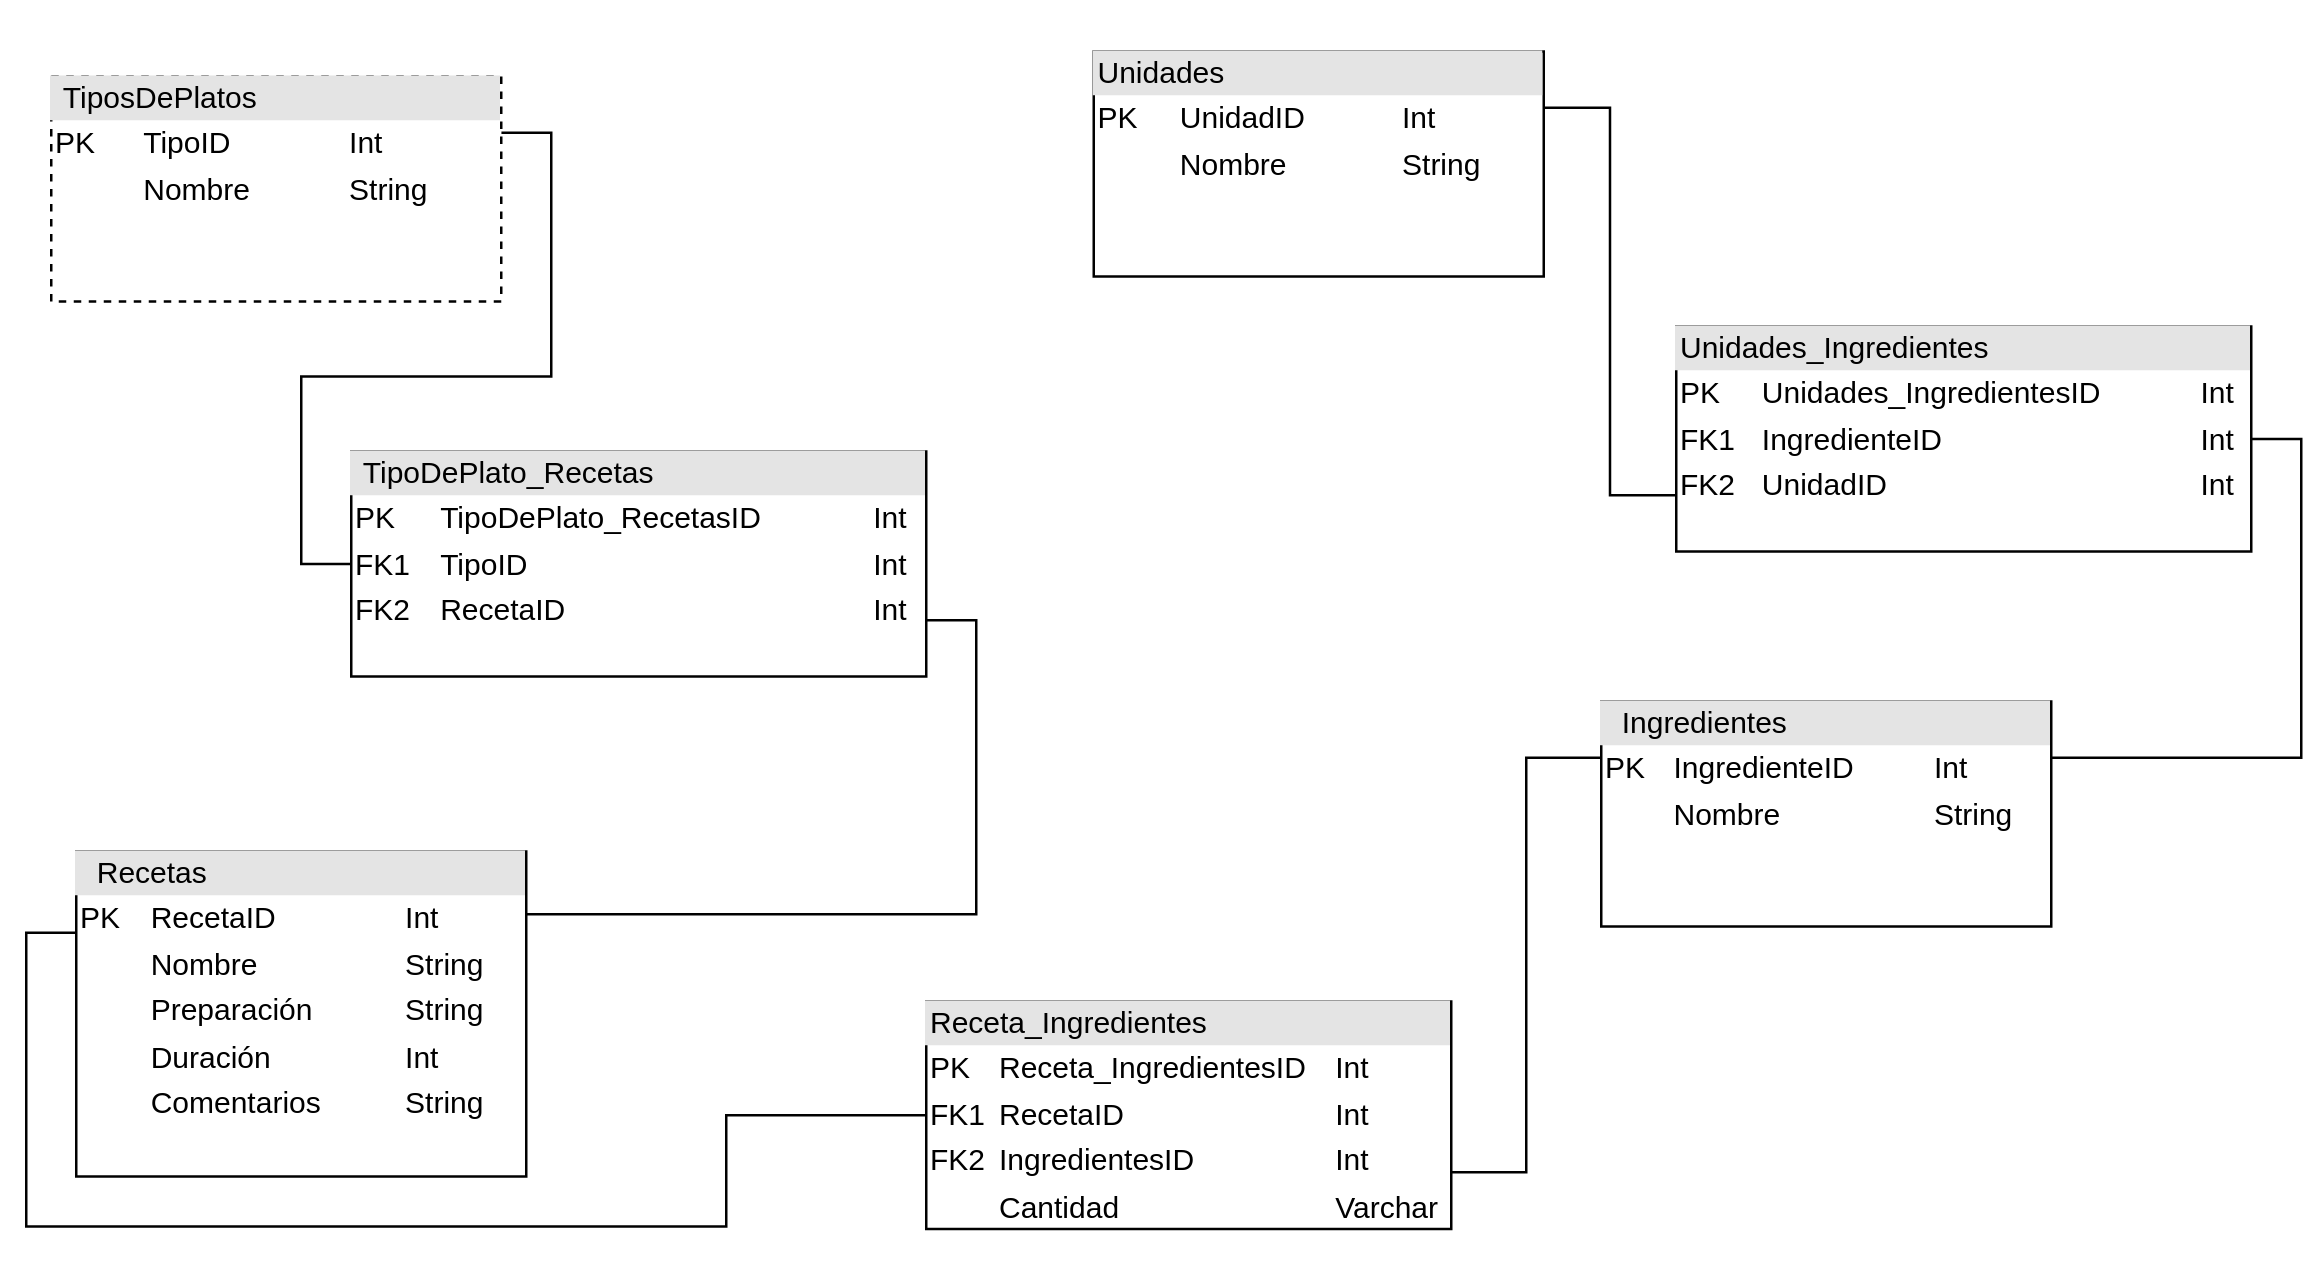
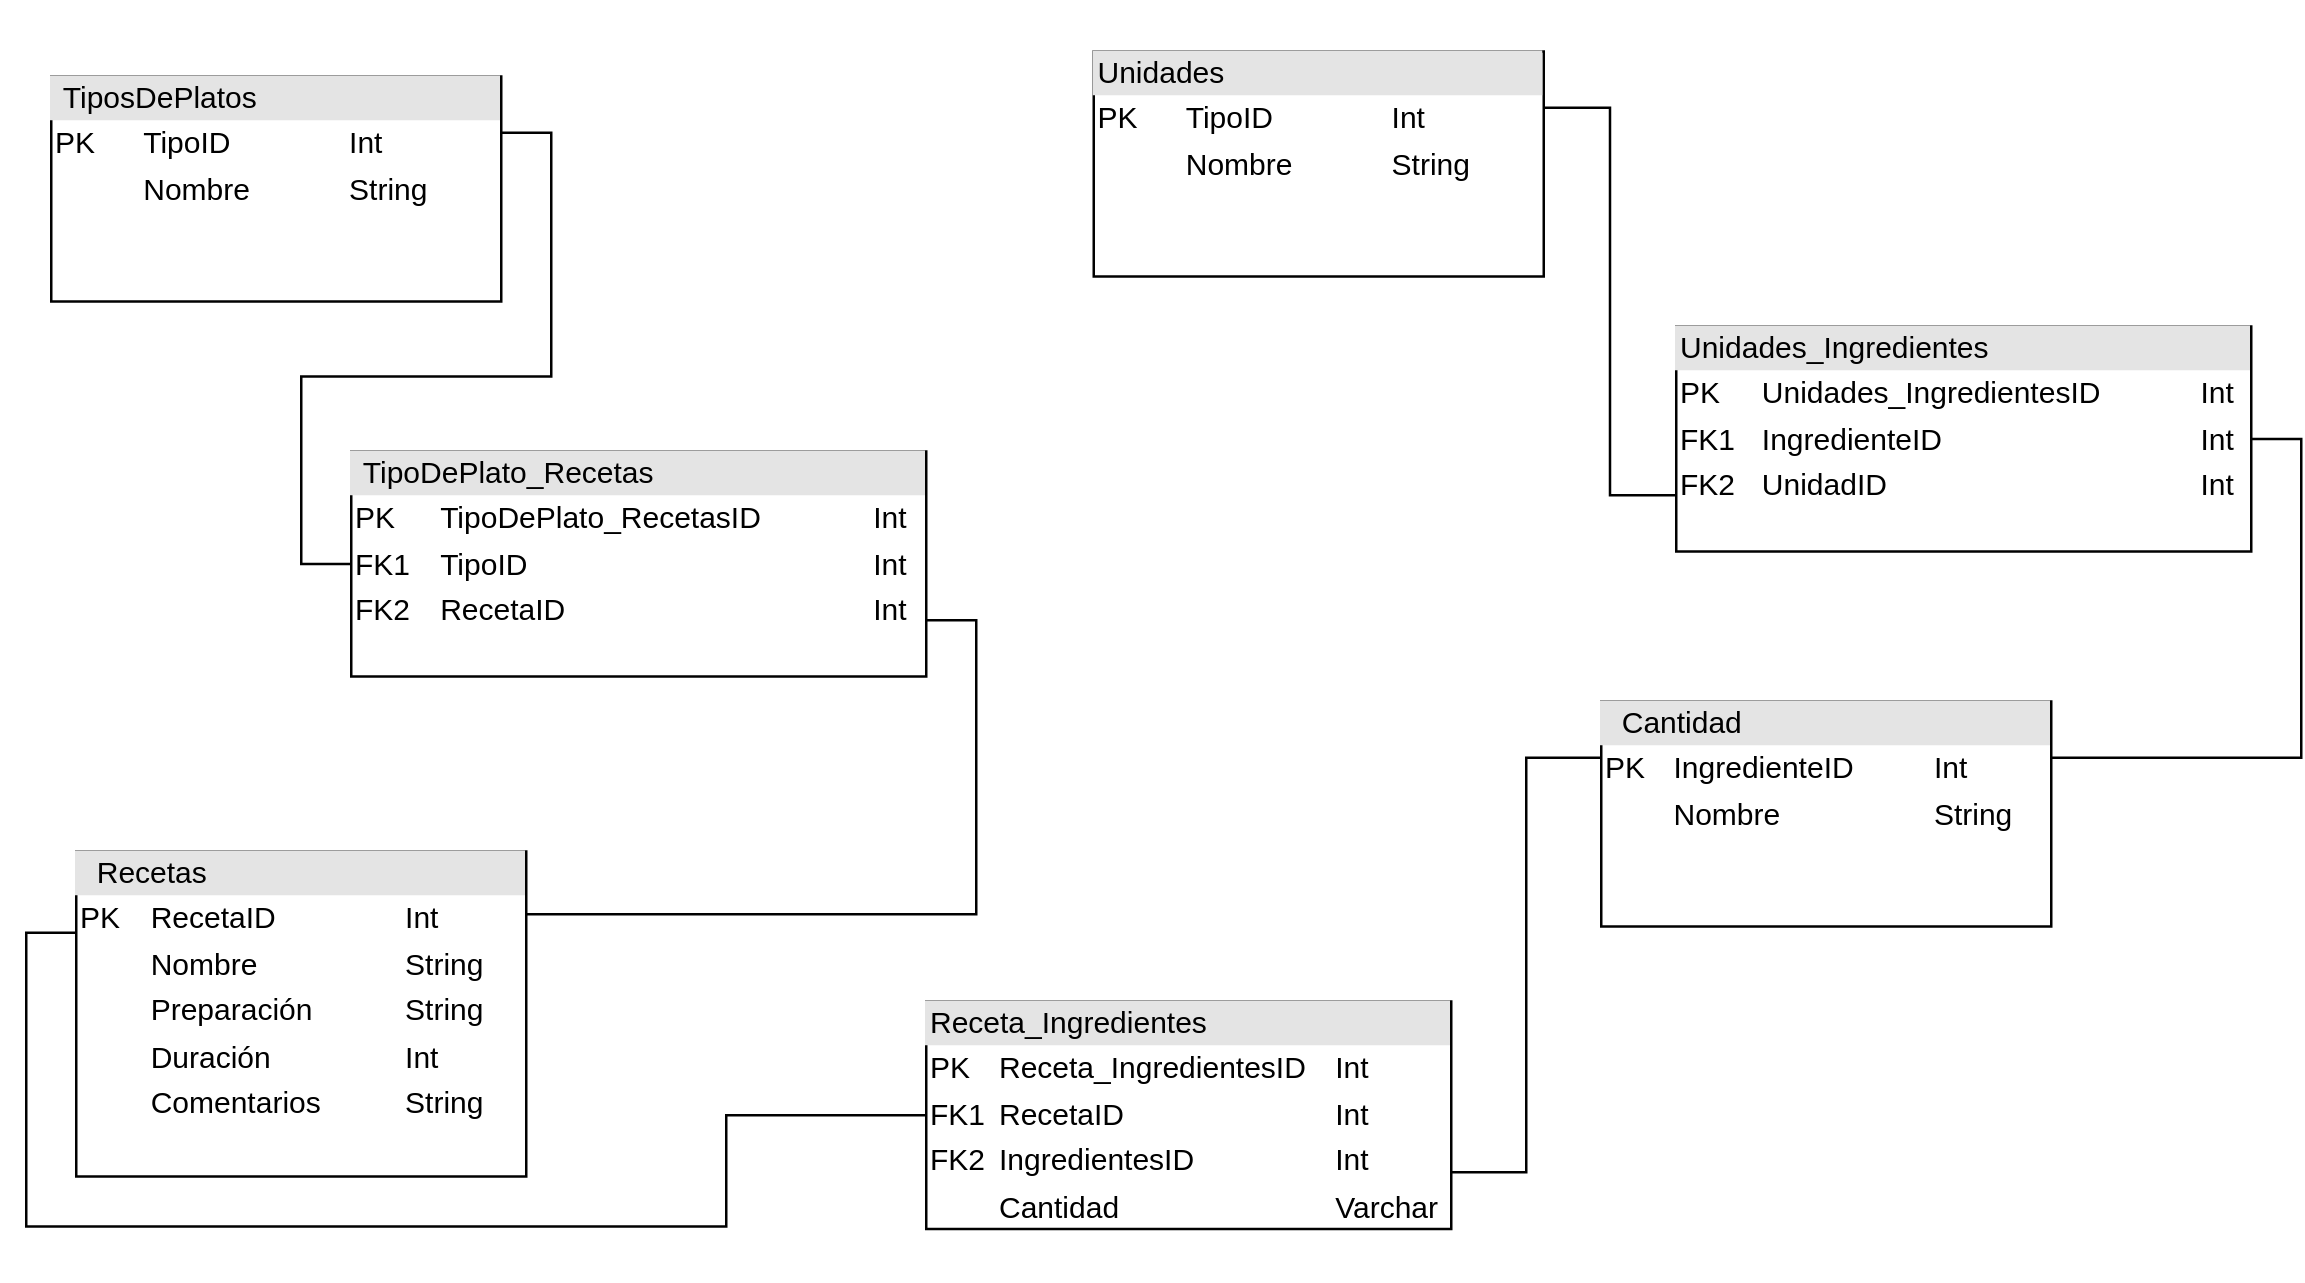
node "Unidades PK UnidadID Int Nombre String": label "Unidades PK UnidadID Int Nombre String" -> "Unidades PK TipoID Int Nombre String"
node "TiposDePlatos PK TipoID Int Nombre String": style dashed -> solid
node "Ingredientes PK IngredienteID Int Nombre String": label "Ingredientes PK IngredienteID Int Nombre String" -> "Cantidad PK IngredienteID Int Nombre String"
